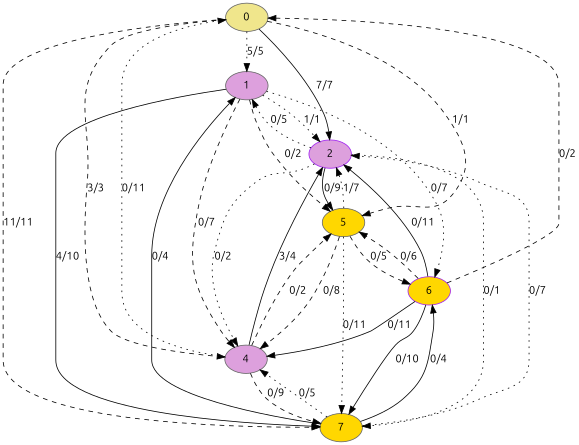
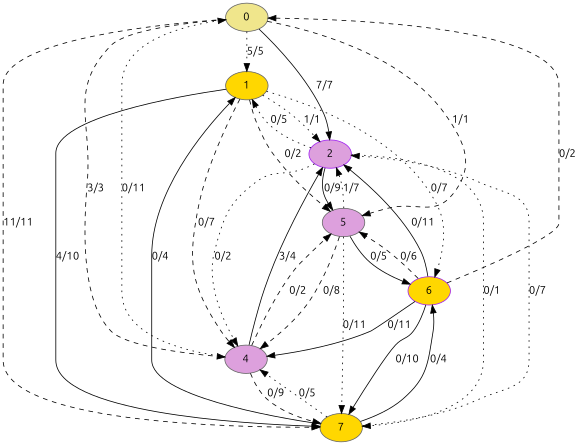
node "1": fillcolor plum -> gold
node "5": fillcolor gold -> plum
edge "5" -> "6": style dashed -> solid
